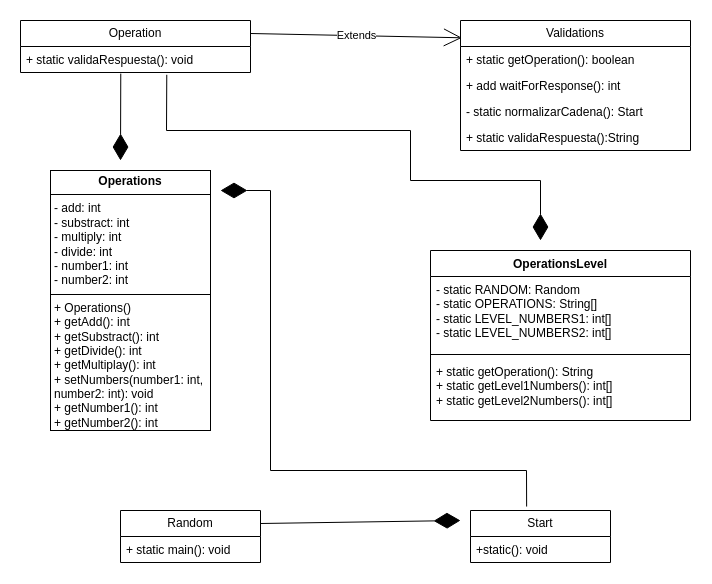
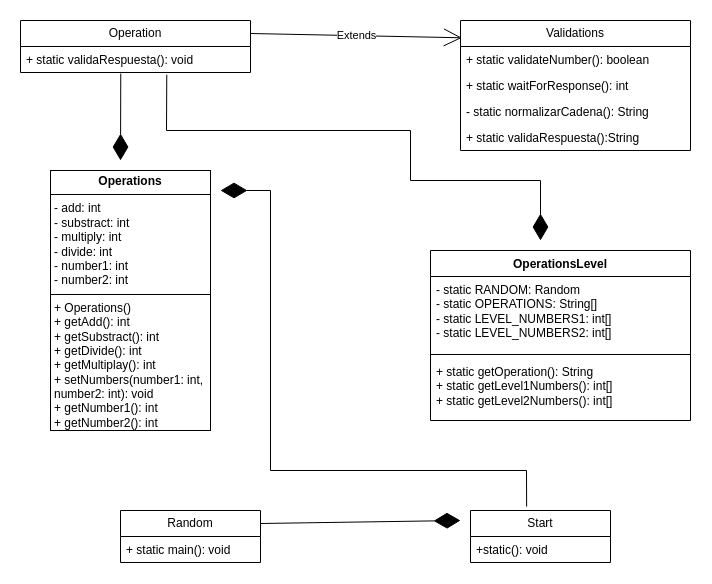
node "+ static getOperation(): boolean": label "+ static getOperation(): boolean" -> "+ static validateNumber(): boolean"
node "+ add waitForResponse(): int": label "+ add waitForResponse(): int" -> "+ static waitForResponse(): int"
node "- static normalizarCadena(): Start": label "- static normalizarCadena(): Start" -> "- static normalizarCadena(): String"
